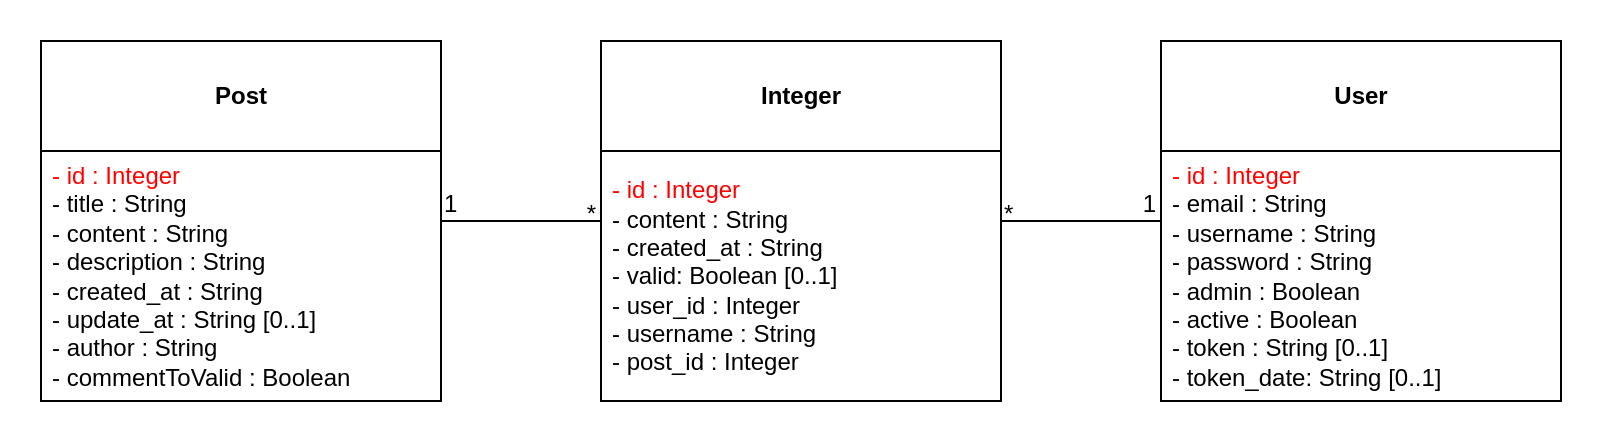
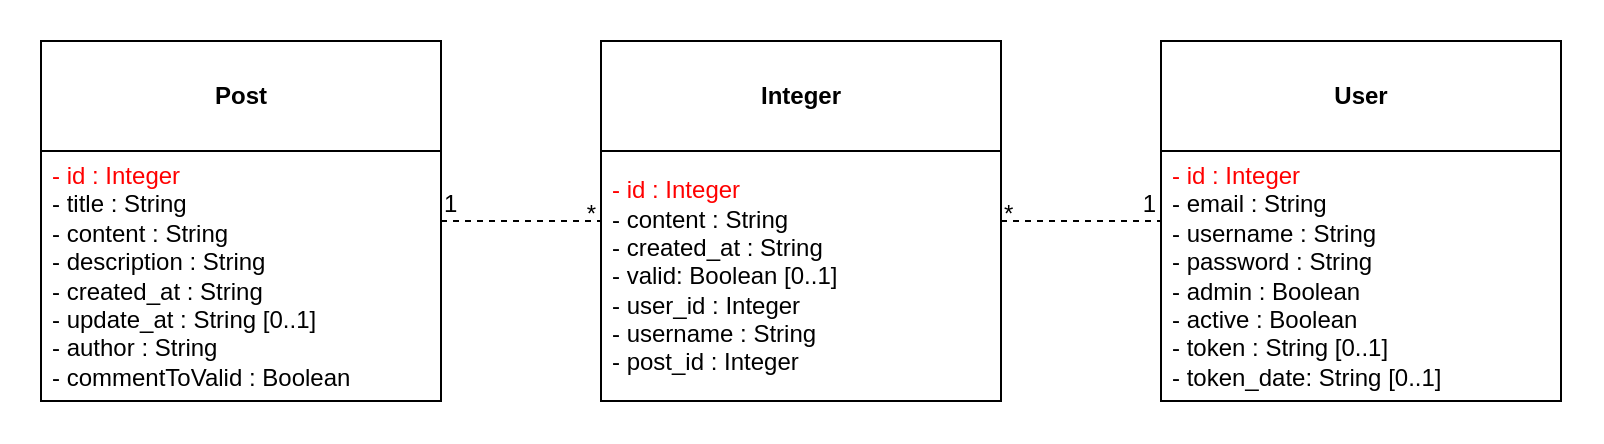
edge "Post" -- "Integer": style solid -> dashed
edge "Integer" -- "User": style solid -> dashed
